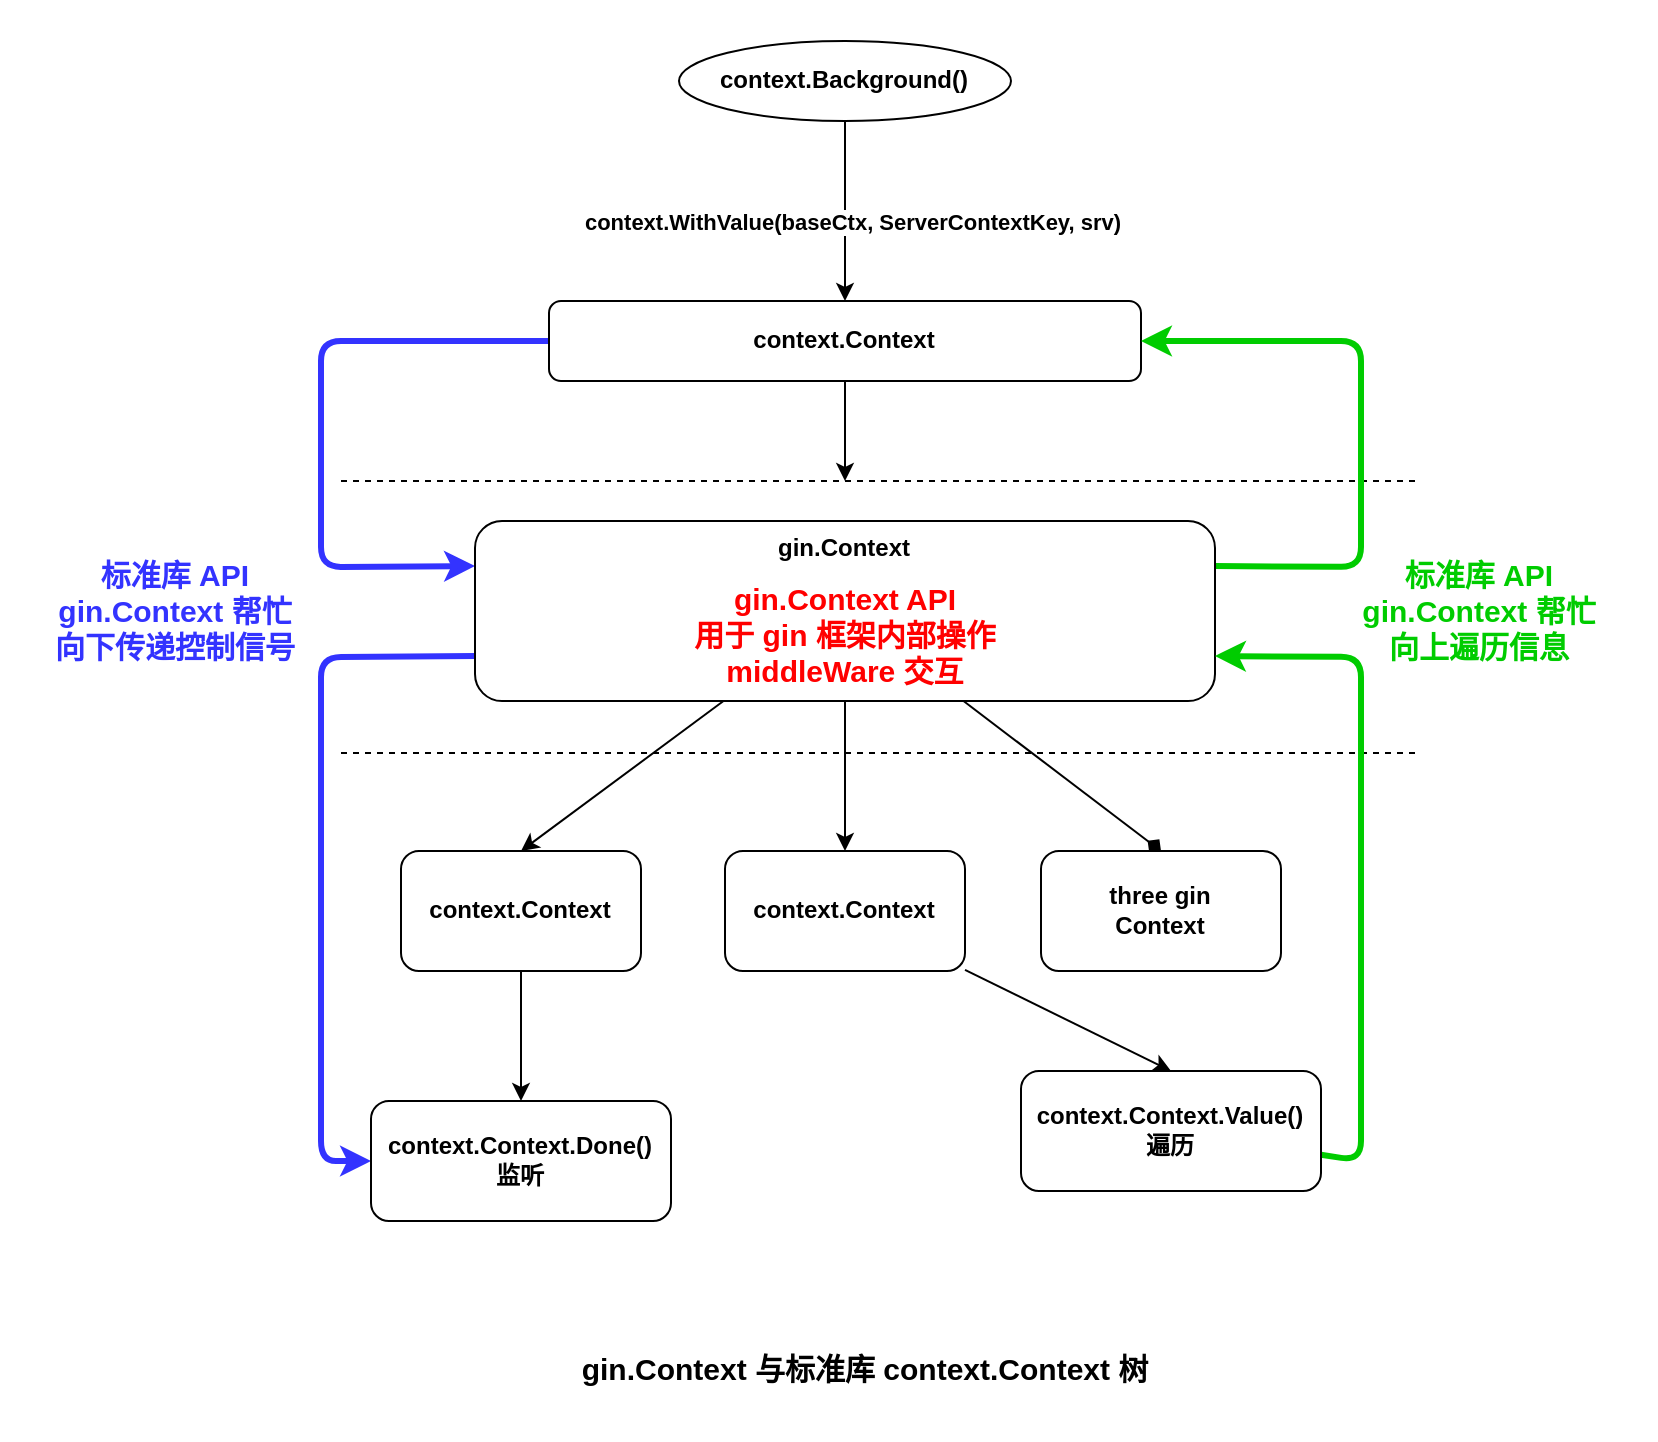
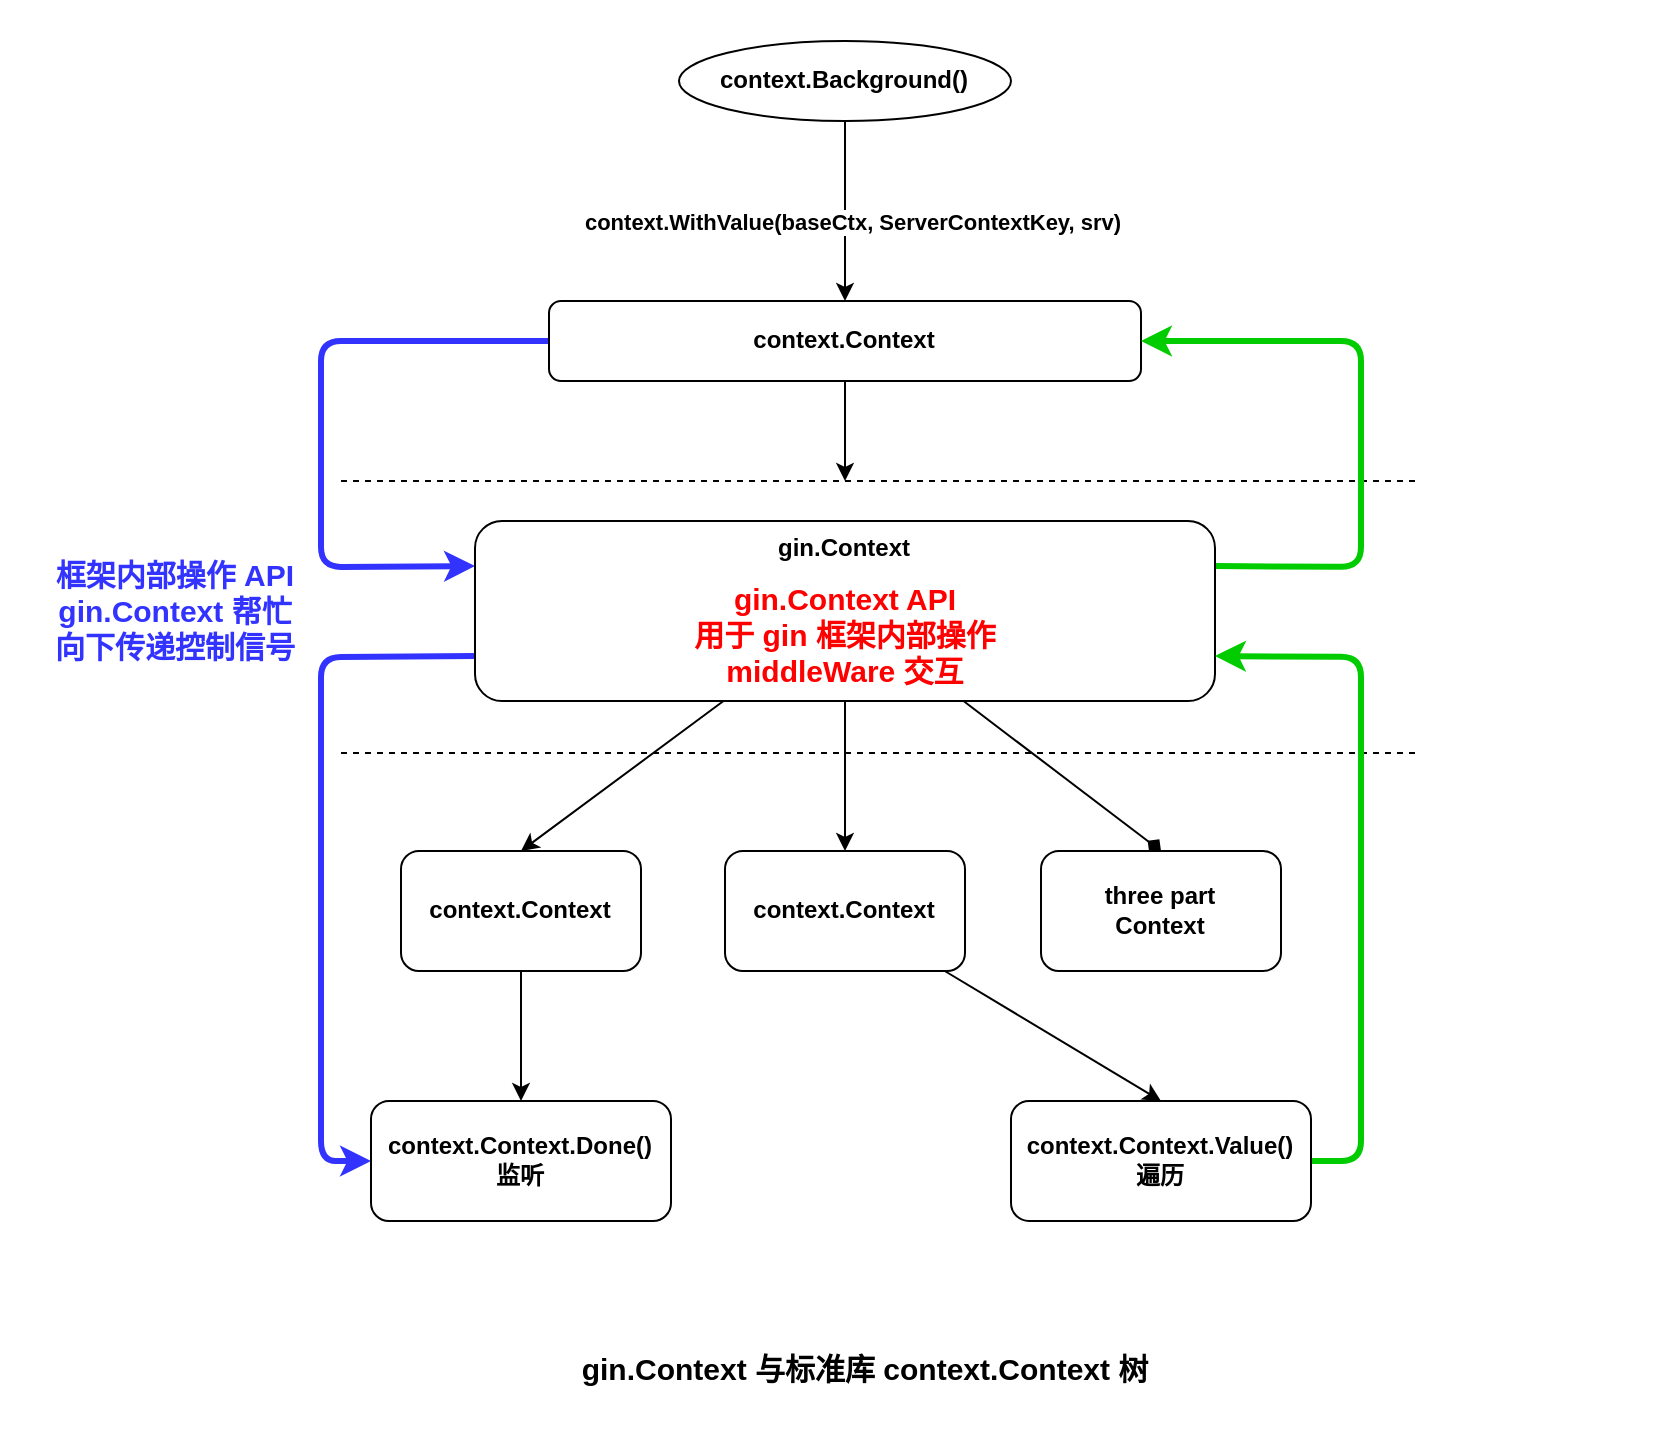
node "标准库 API gin.Context 帮忙 向下传递控制信号": label "标准库 API gin.Context 帮忙 向下传递控制信号" -> "框架内部操作 API gin.Context 帮忙 向下传递控制信号"
node "标准库 API gin.Context 帮忙 向上遍历信息": removed
node "three gin Context": label "three gin Context" -> "three part Context"
node "context.Context.Value() 遍历": moved (1171, 1131) -> (1161, 1161)
